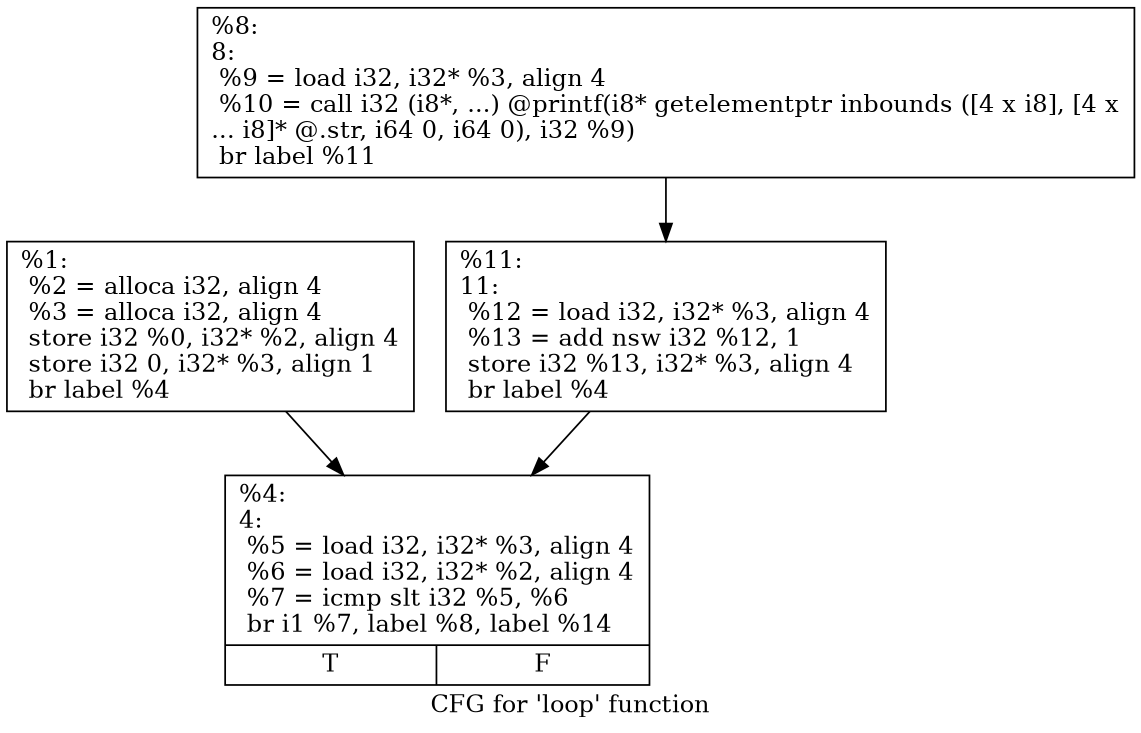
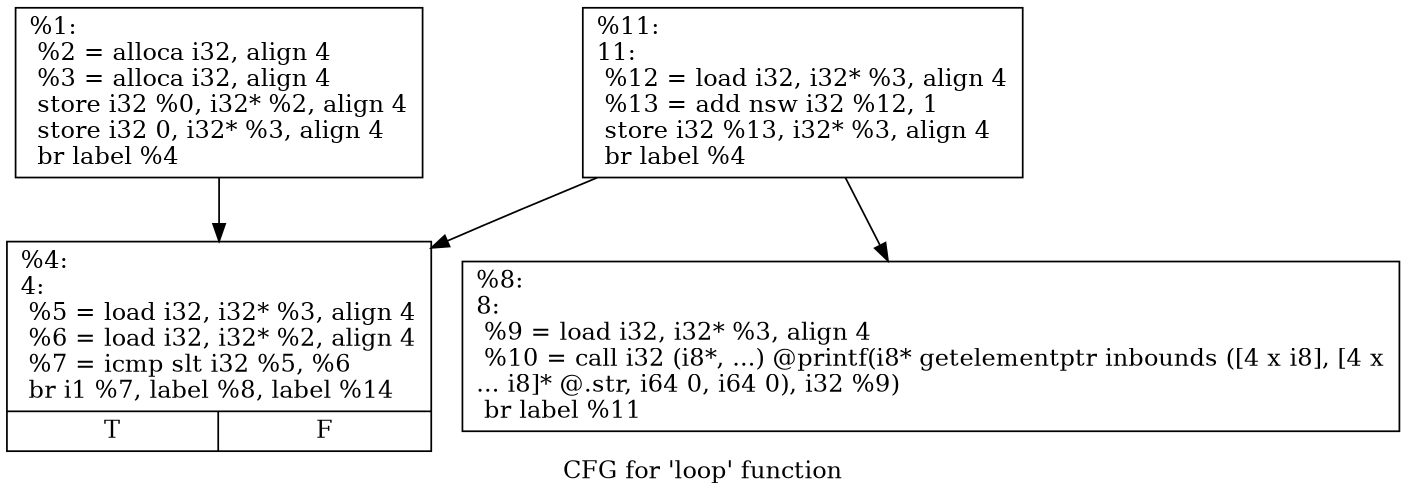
edge "%8:" -> "%11:": reversed
node "%1:": text "store i32 0, i32* %3, align 1" -> "store i32 0, i32* %3, align 4"
